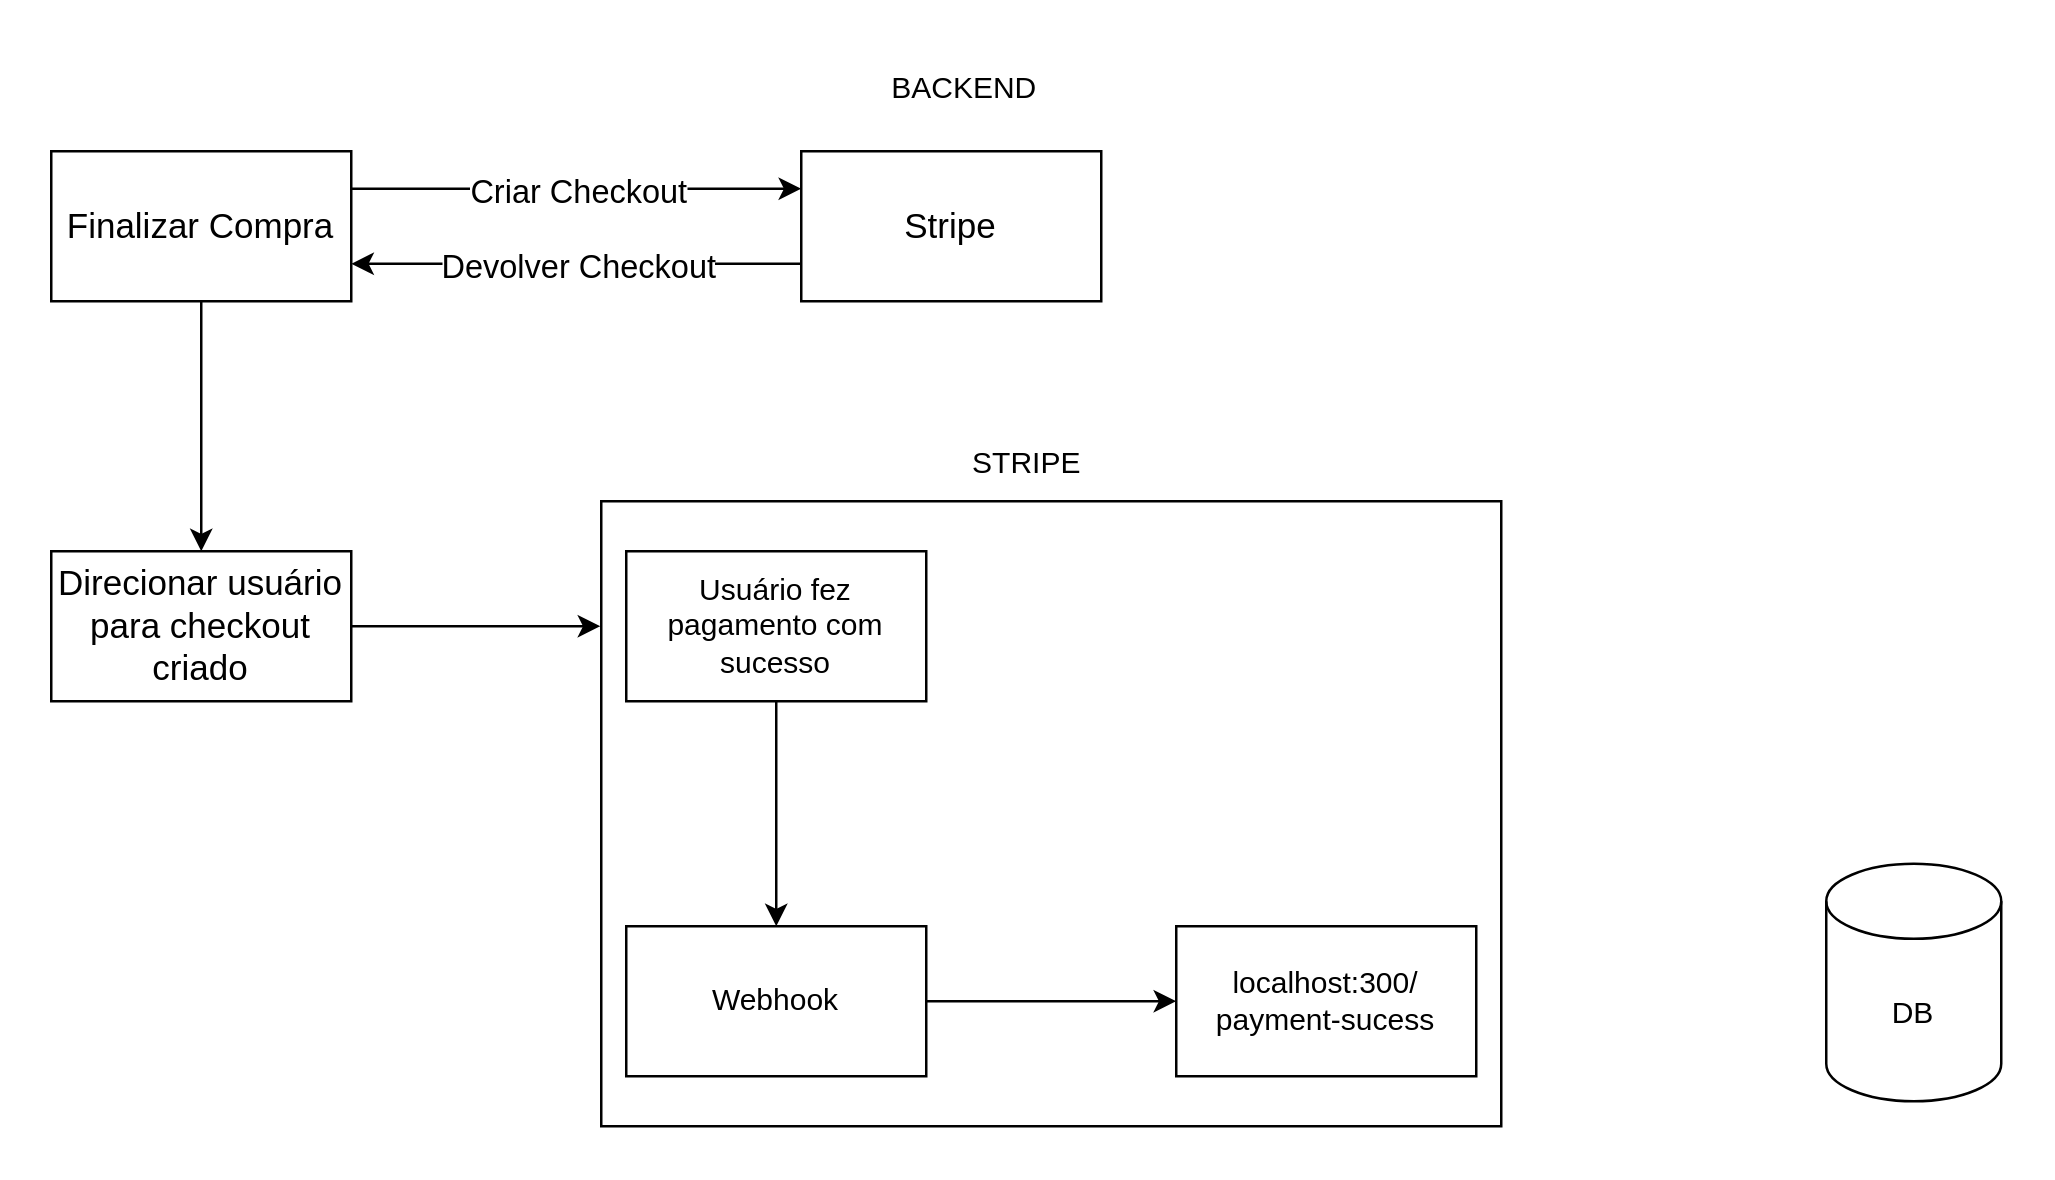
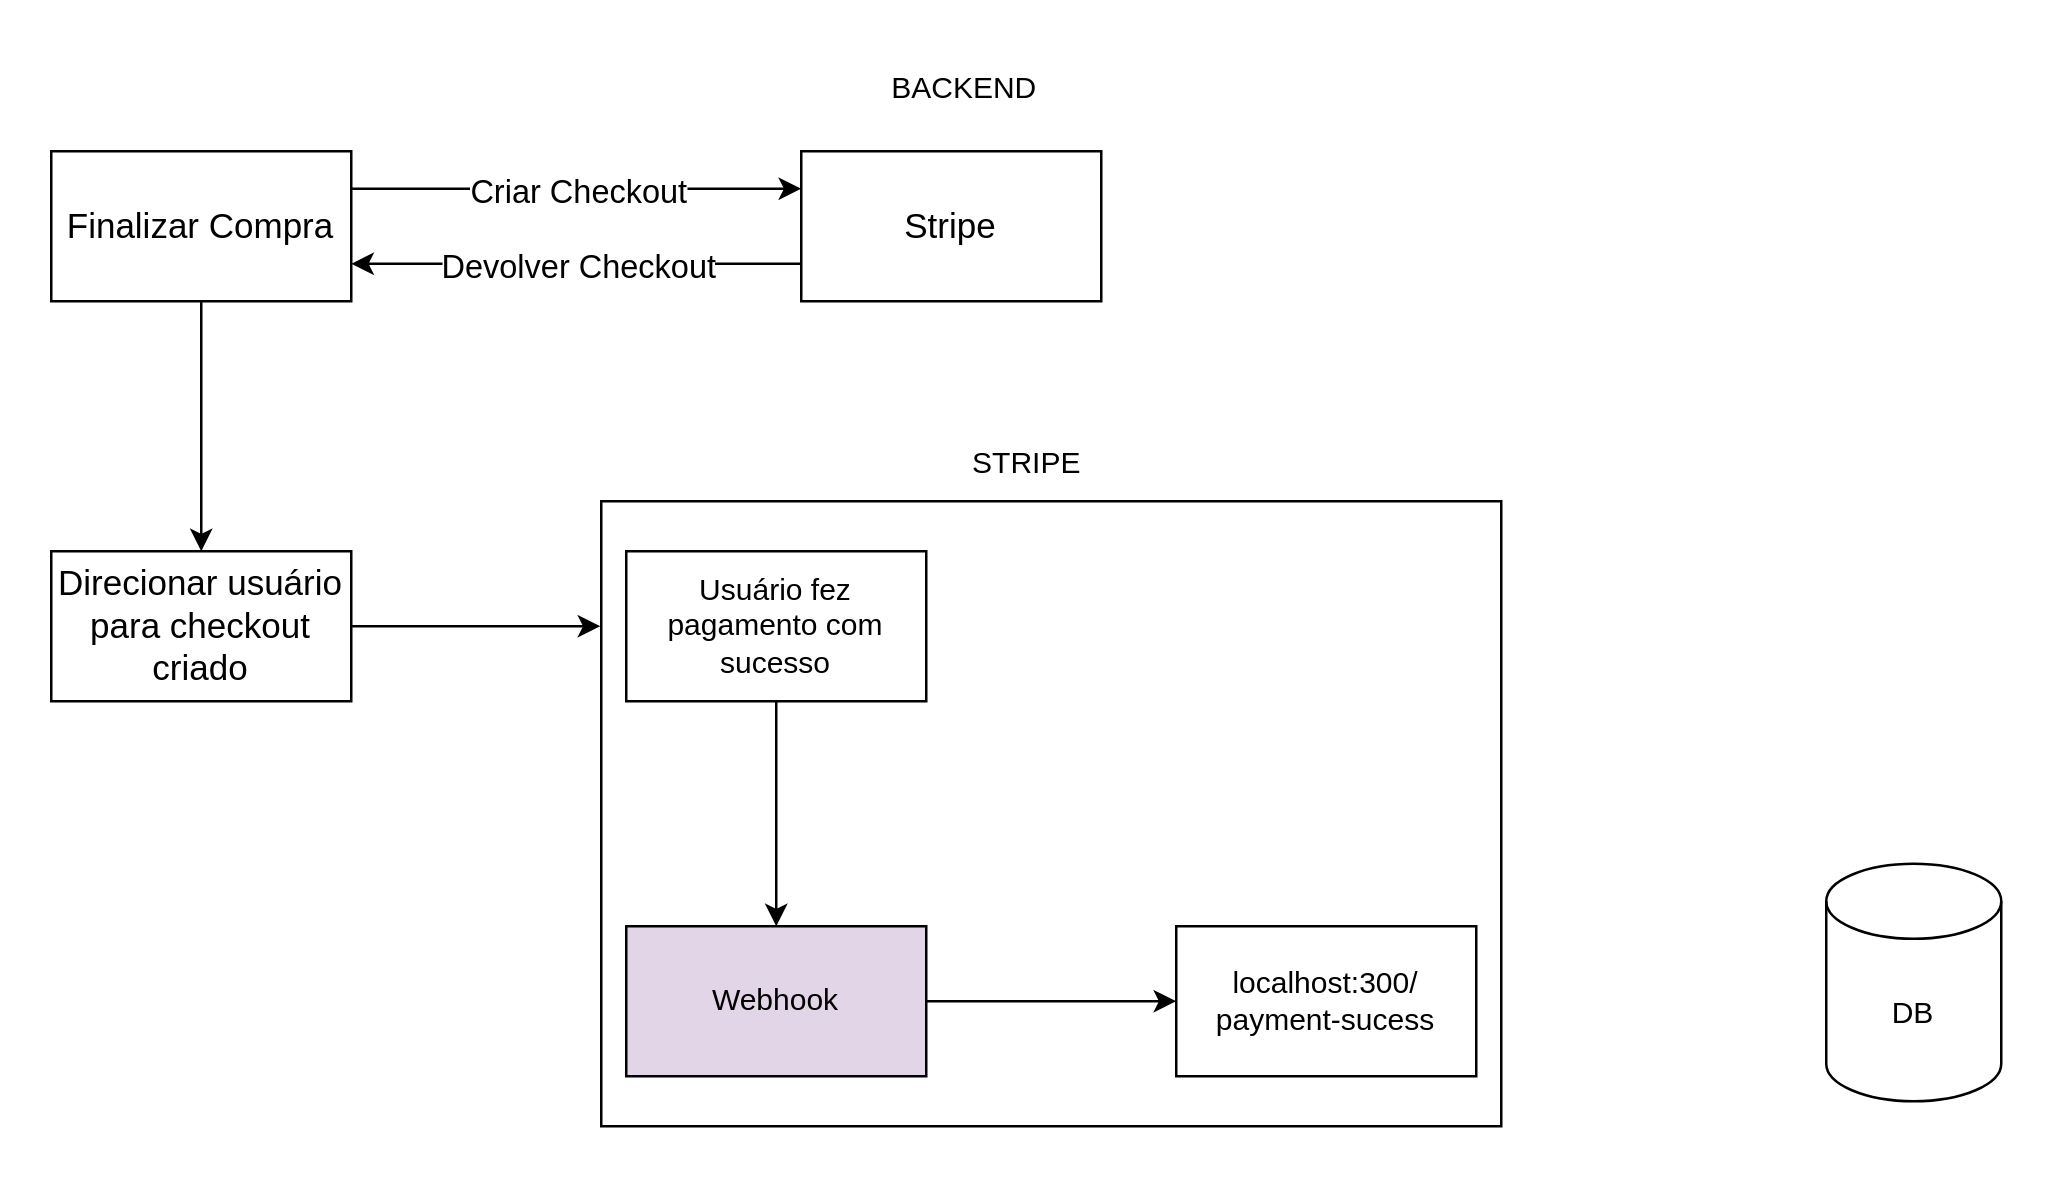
node "Webhook": fillcolor #ffffff -> #e1d5e7
